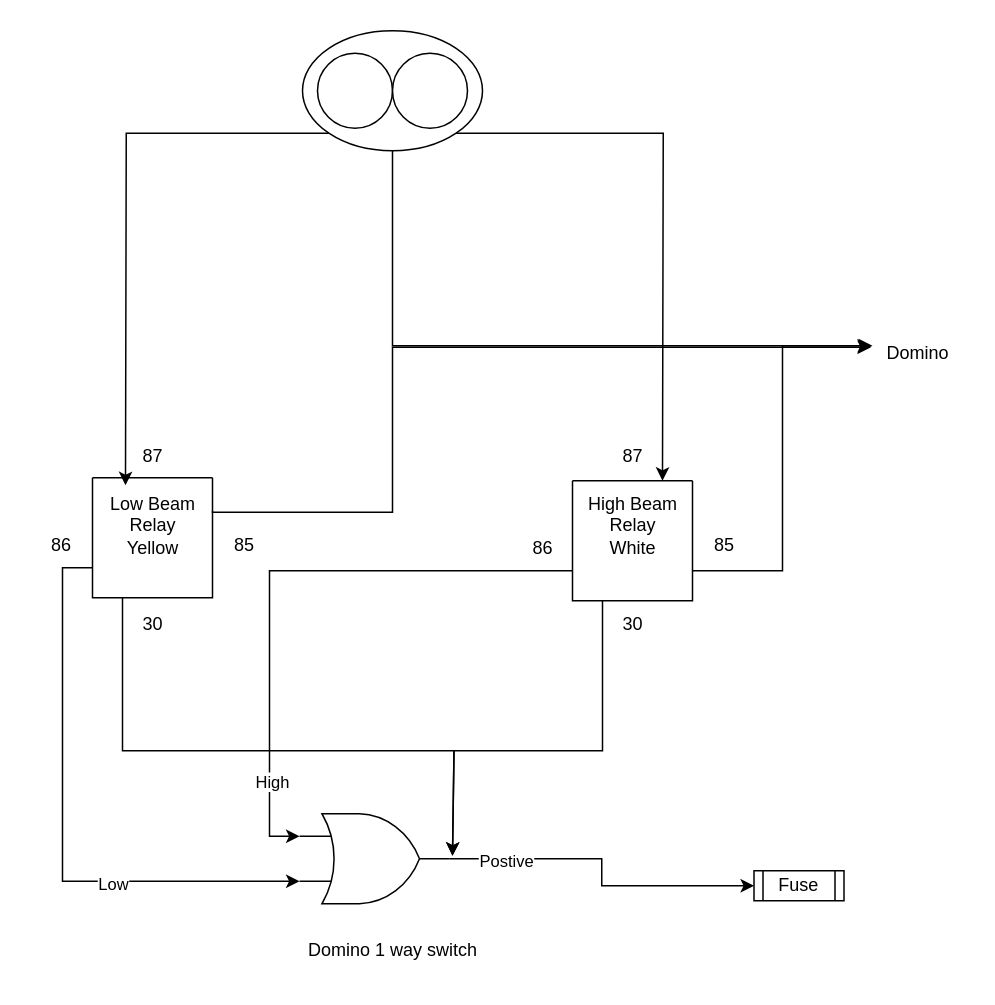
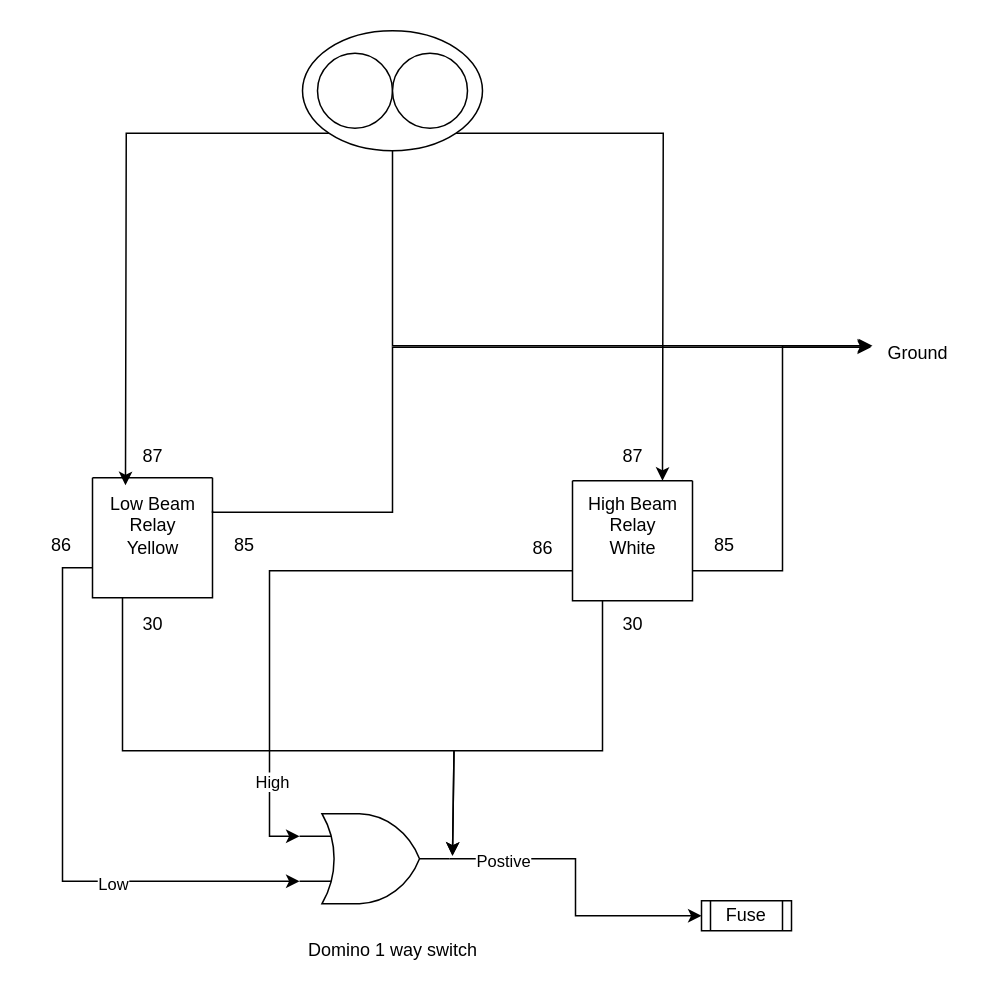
node "Domino": label "Domino" -> "Ground"
node "Fuse": moved (799, 886) -> (746, 916)
